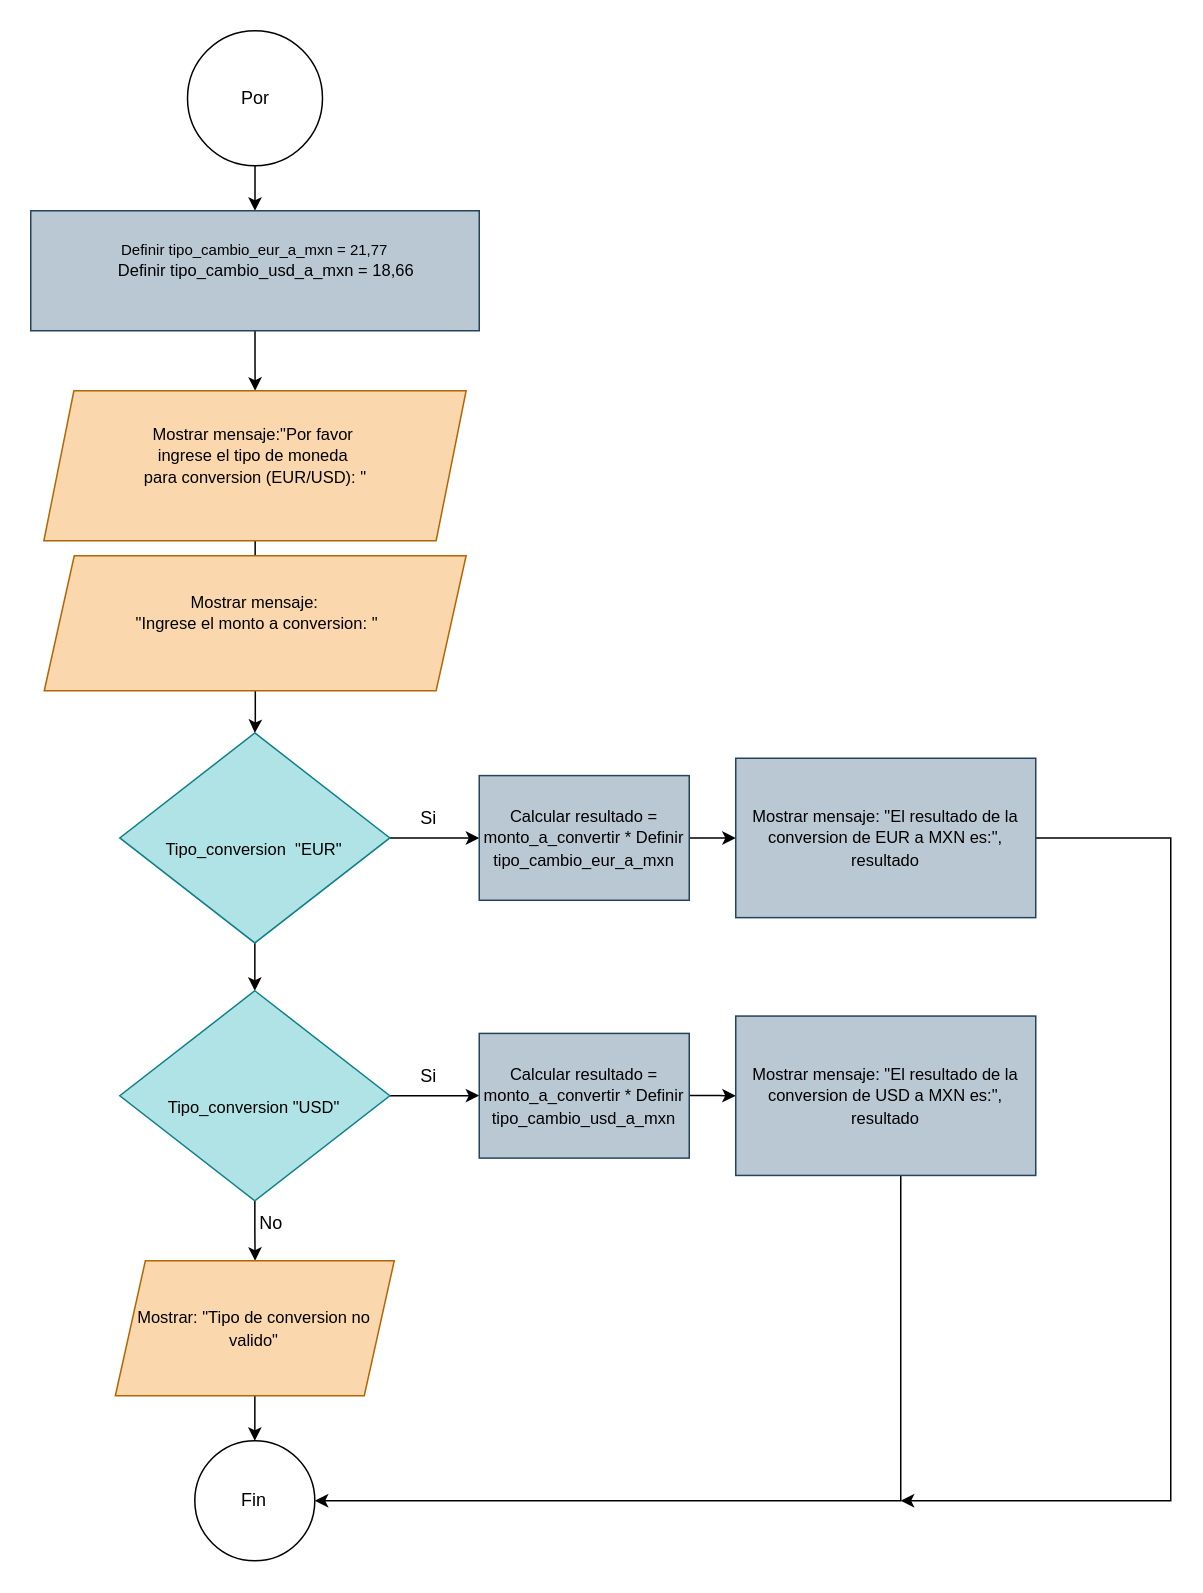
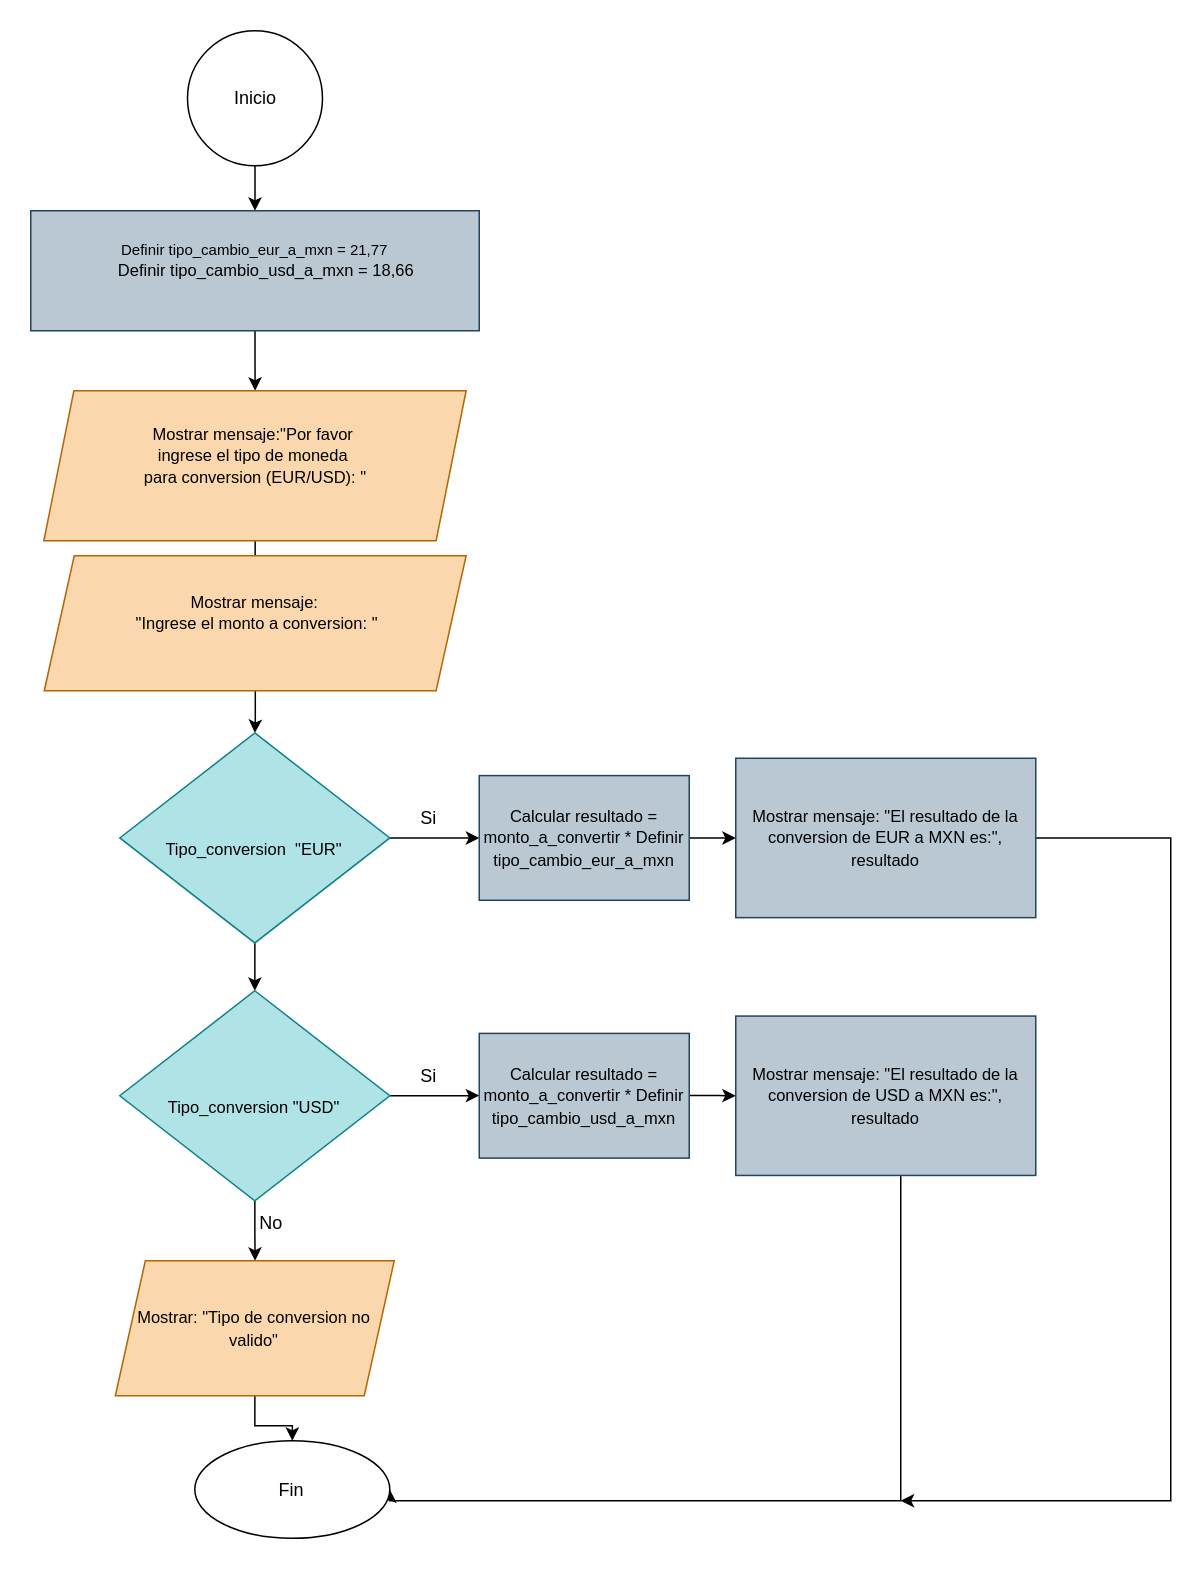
node "Por": label "Por" -> "Inicio"
node "Fin": size 120x120 -> 195x98
